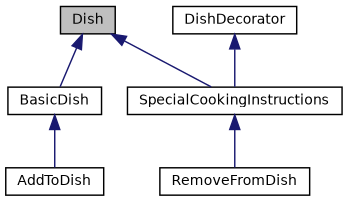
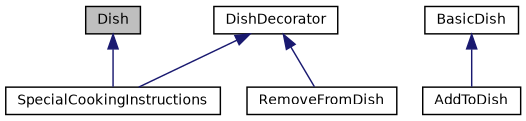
edge "BasicDish" -> "Dish": removed
edge "RemoveFromDish" -> "SpecialCookingInstructions": now "RemoveFromDish" -> "DishDecorator"
